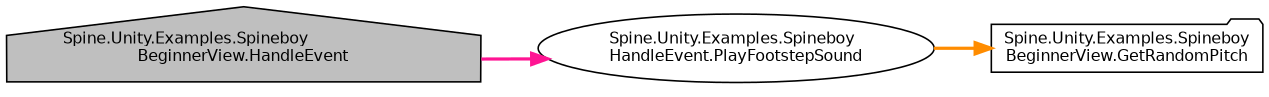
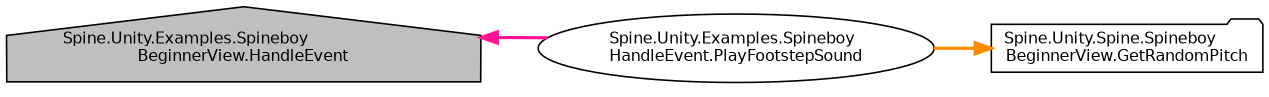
node "Spine.Unity.Examples.Spineboy BeginnerView.GetRandomPitch": label "Spine.Unity.Examples.Spineboy BeginnerView.GetRandomPitch" -> "Spine.Unity.Spine.Spineboy BeginnerView.GetRandomPitch"
edge "Spine.Unity.Examples.Spineboy BeginnerView.HandleEvent" -> "Spine.Unity.Examples.Spineboy HandleEvent.PlayFootstepSound": reversed
